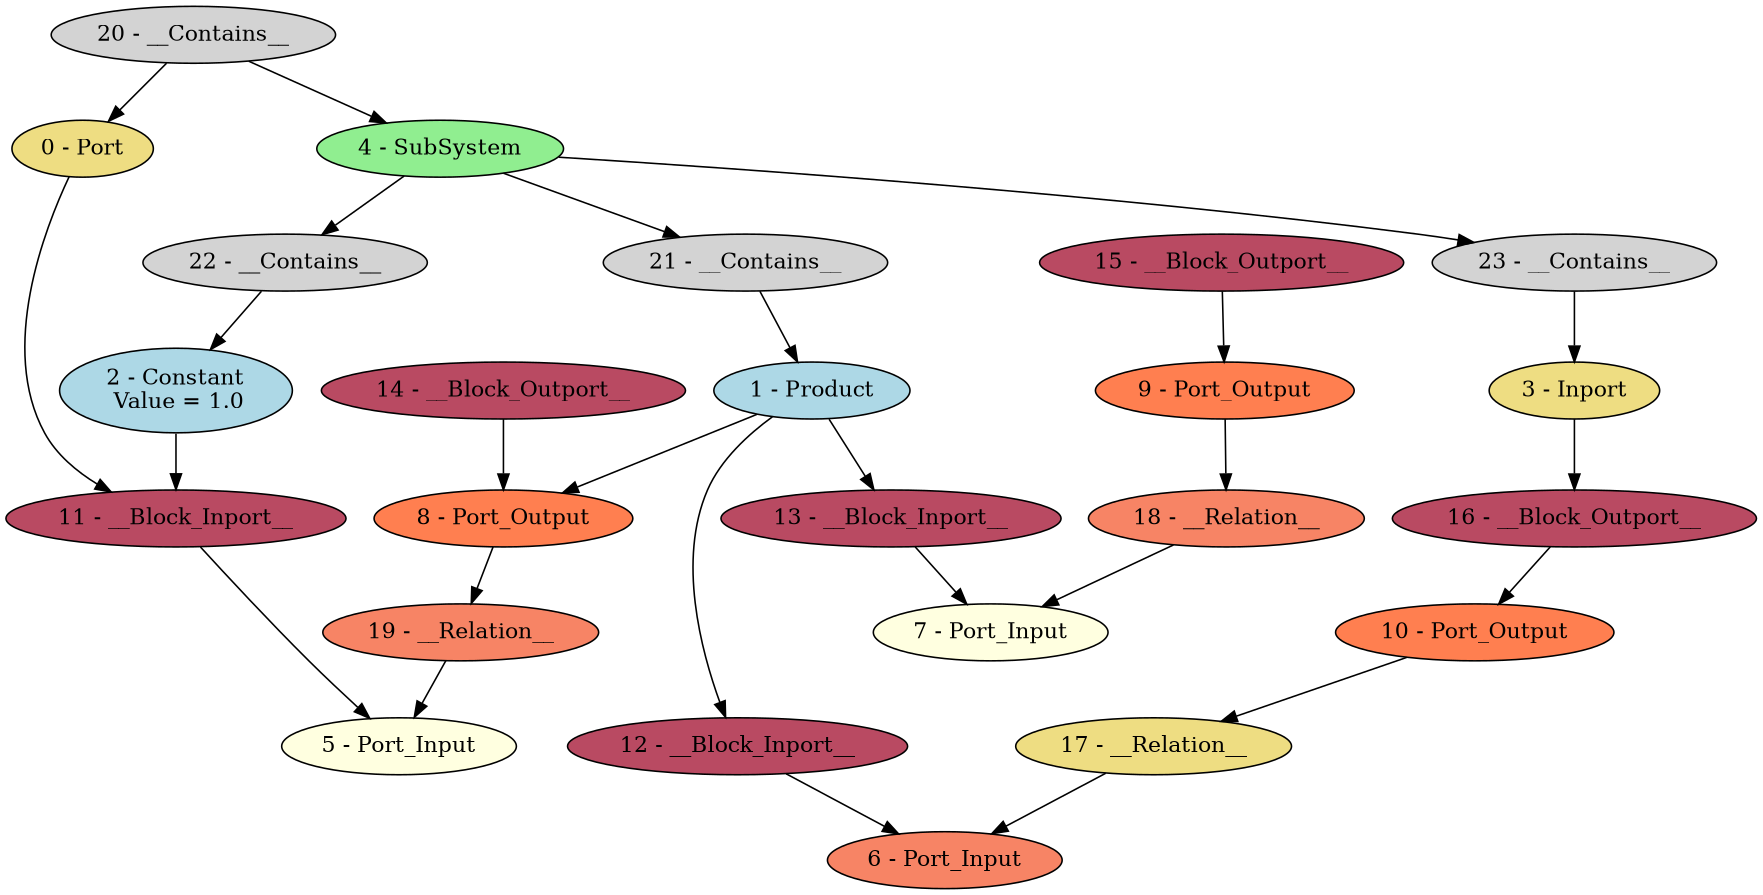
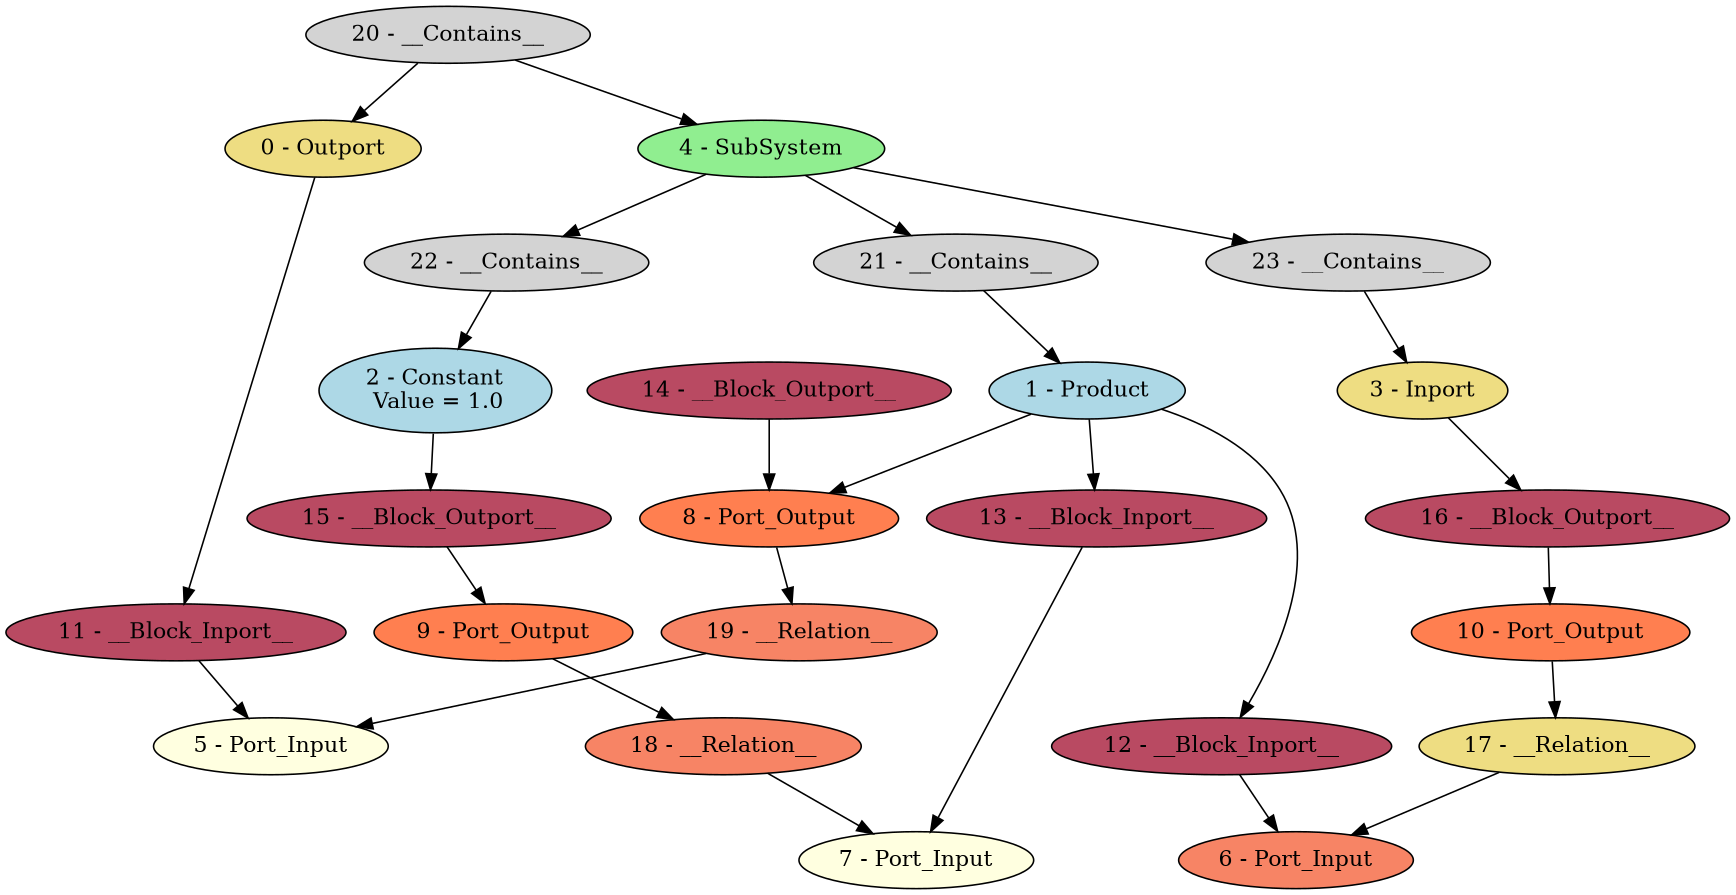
node "0 - Port": label "0 - Port" -> "0 - Outport"
edge "2 - Constant Value = 1.0" -> "11 - __Block_Inport__": now "2 - Constant Value = 1.0" -> "15 - __Block_Outport__"
